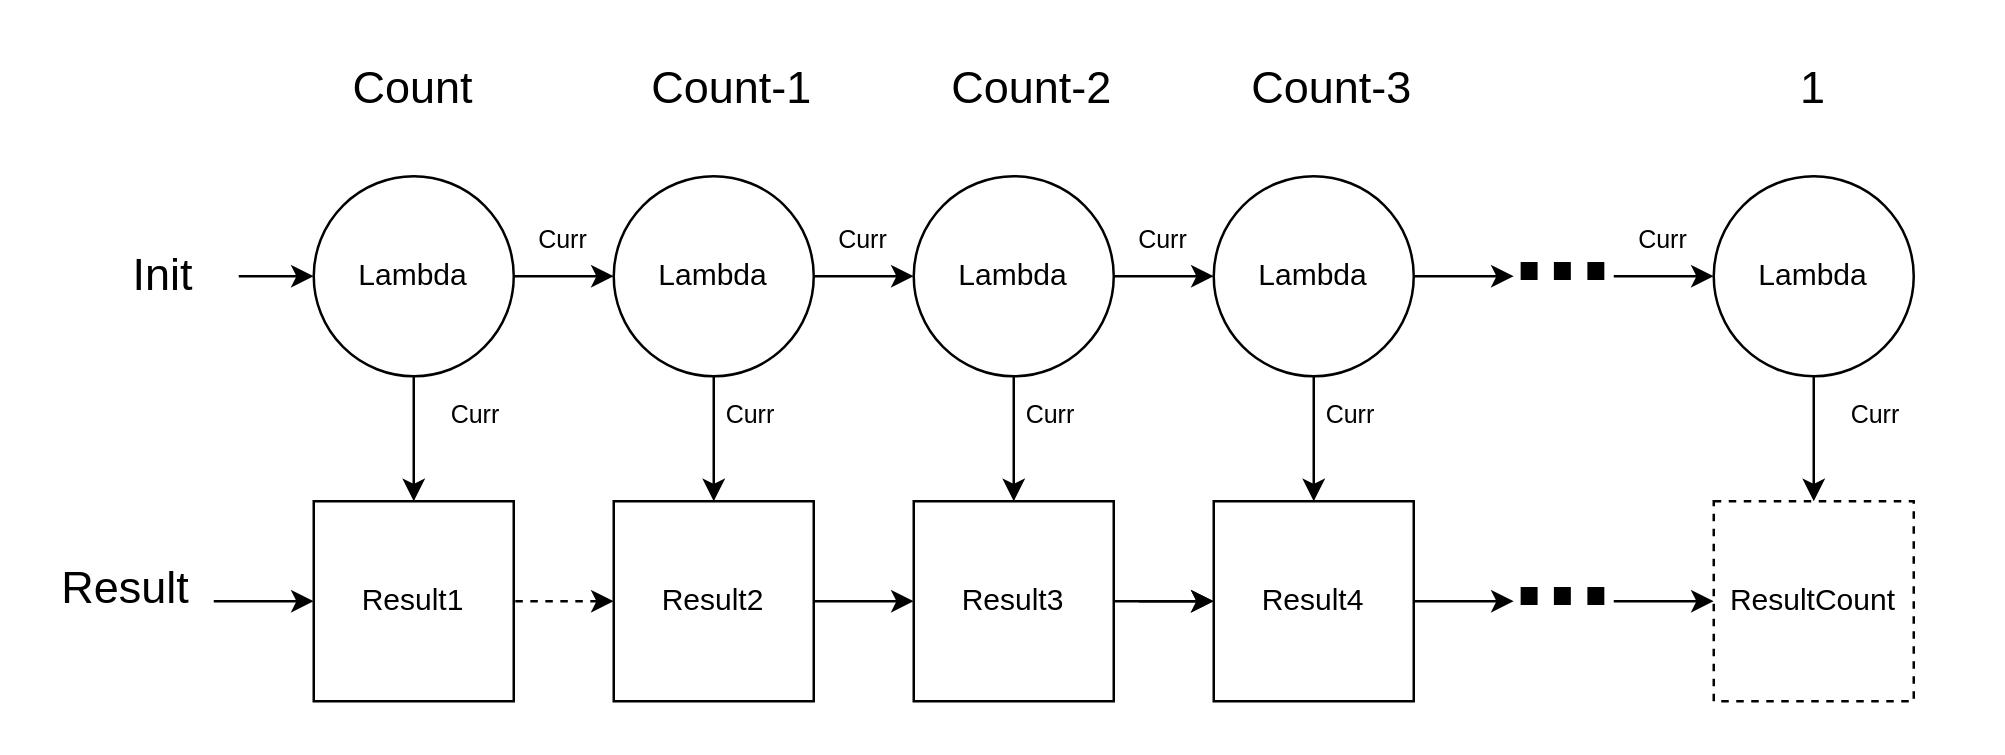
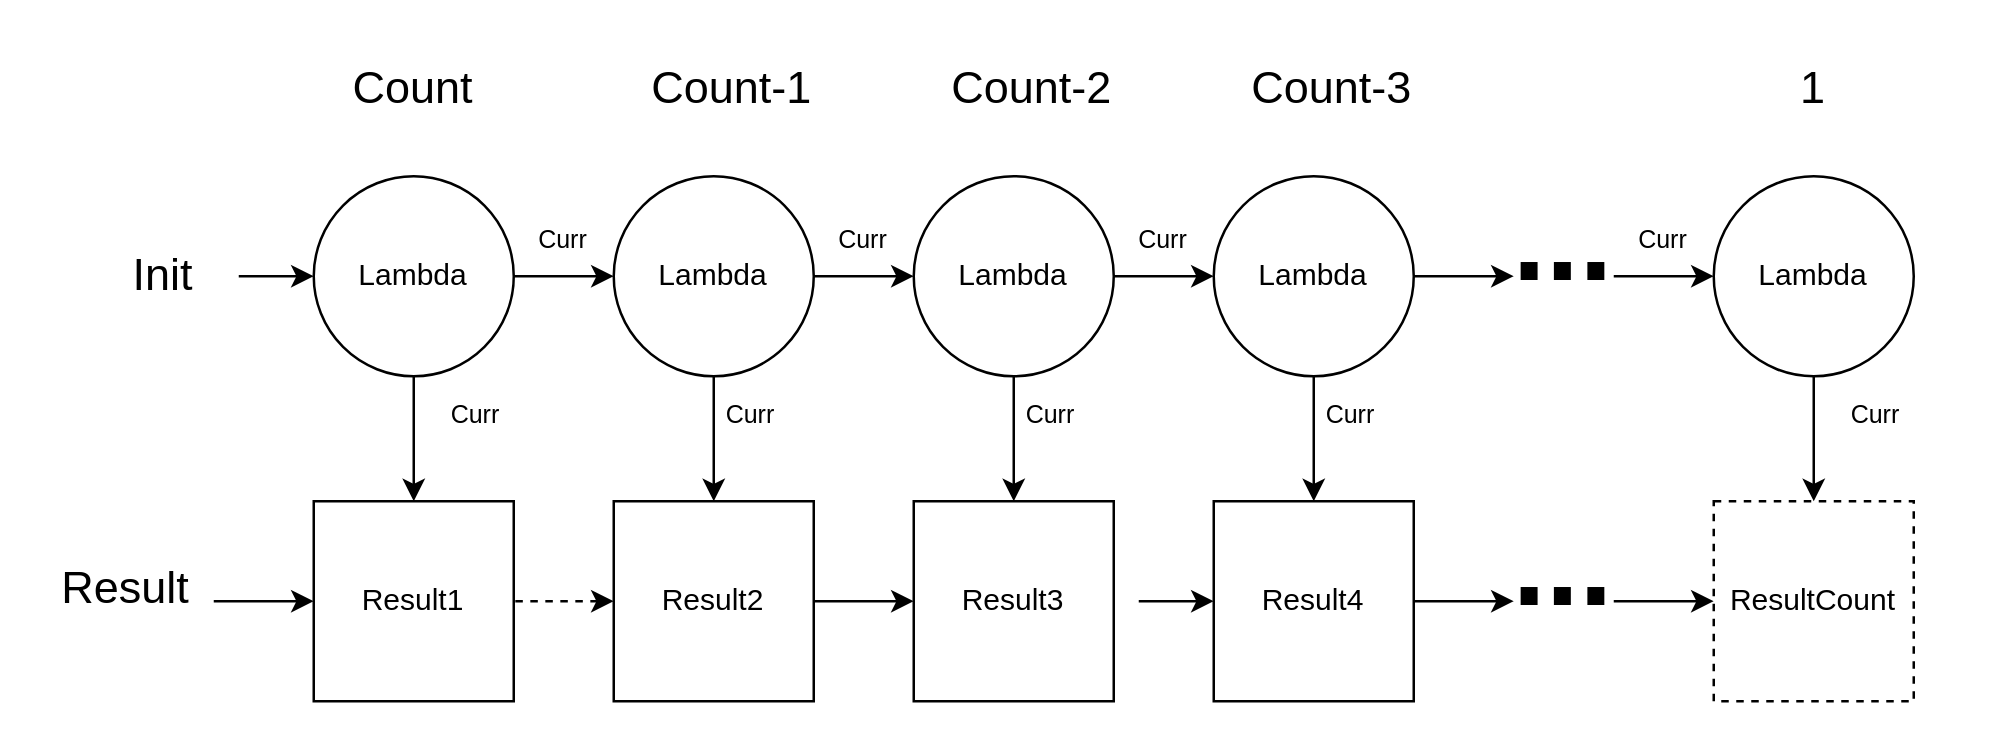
edge "Result3" -> "Result4": removed
